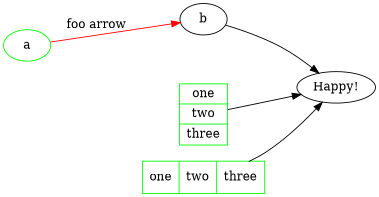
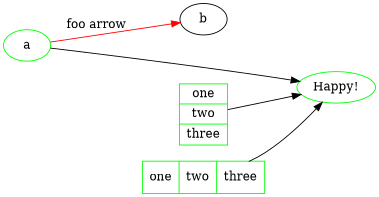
edge "b" -> "Happy!": now "a" -> "Happy!"
node "Happy!": color black -> green
